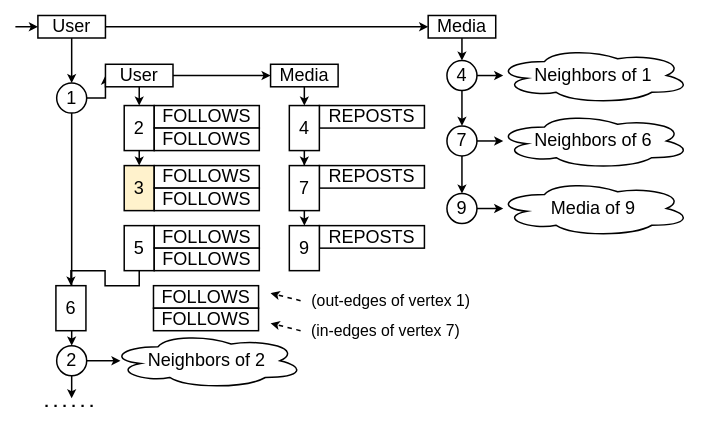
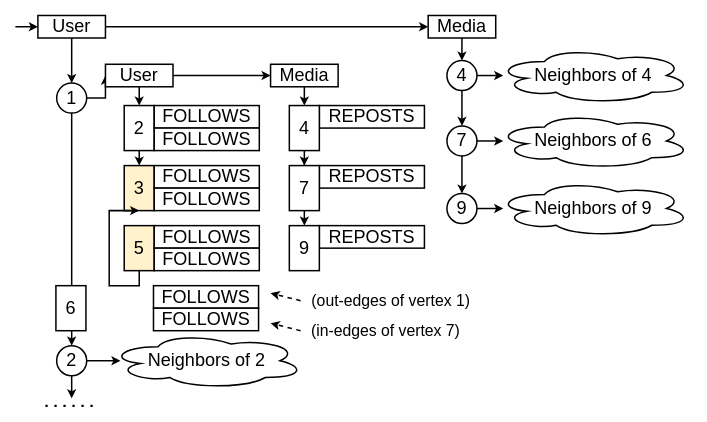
node "Neighbors of 1": label "Neighbors of 1" -> "Neighbors of 4"
node "Media of 9": label "Media of 9" -> "Neighbors of 9"
node "5": fillcolor #ffffff -> #fff2cc
edge "5" -> "6": now "5" -> "3"
